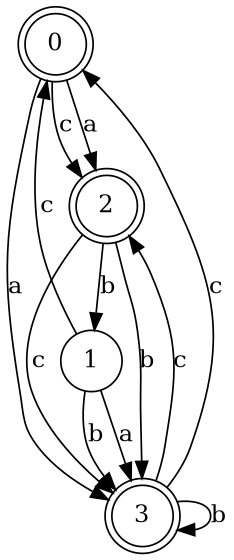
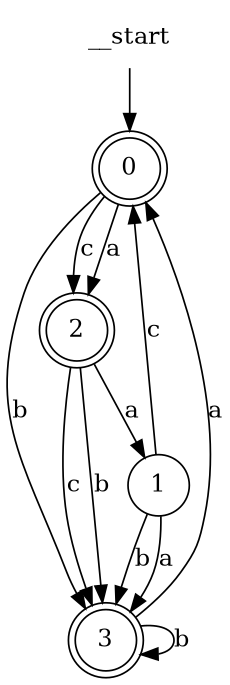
node "__start": added
edge "0" -> "3": label "a" -> "b"
edge "2" -> "1": label "b" -> "a"
edge "3" -> "0": label "c" -> "a"
edge "3" -> "2": removed, label "c"
